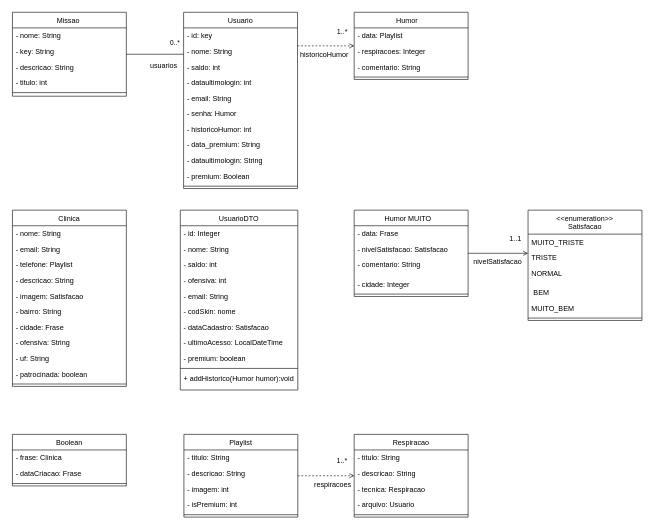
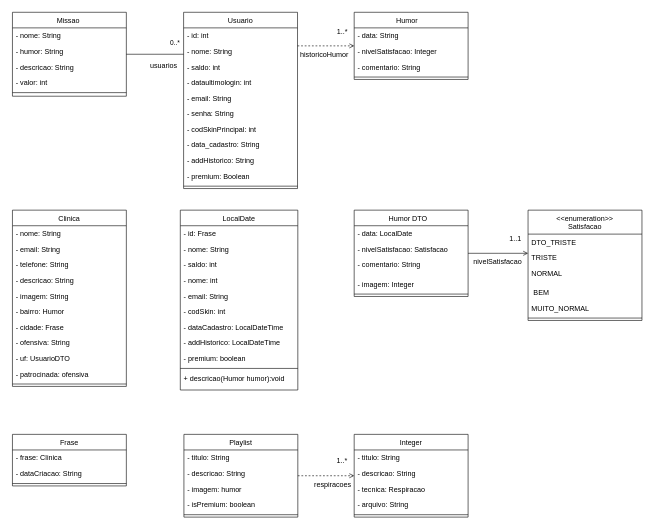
node "- id: key": label "- id: key" -> "- id: int"
node "- data: Playlist": label "- data: Playlist" -> "- data: String"
node "- key: String": label "- key: String" -> "- humor: String"
node "- respiracoes: Integer": label "- respiracoes: Integer" -> "- nivelSatisfacao: Integer"
node "- titulo: int": label "- titulo: int" -> "- valor: int"
node "- senha: Humor": label "- senha: Humor" -> "- senha: String"
node "- historicoHumor: int": label "- historicoHumor: int" -> "- codSkinPrincipal: int"
node "- data_premium: String": label "- data_premium: String" -> "- data_cadastro: String"
node "- dataultimologin: String": label "- dataultimologin: String" -> "- addHistorico: String"
node "UsuarioDTO": label "UsuarioDTO" -> "LocalDate"
node "Humor MUITO": label "Humor MUITO" -> "Humor DTO"
node "- id: Integer": label "- id: Integer" -> "- id: Frase"
node "- data: Frase": label "- data: Frase" -> "- data: LocalDate"
node "MUITO_TRISTE": label "MUITO_TRISTE" -> "DTO_TRISTE"
node "- telefone: Playlist": label "- telefone: Playlist" -> "- telefone: String"
node "- ofensiva: int": label "- ofensiva: int" -> "- nome: int"
node "- cidade: Integer": label "- cidade: Integer" -> "- imagem: Integer"
node "- imagem: Satisfacao": label "- imagem: Satisfacao" -> "- imagem: String"
node "MUITO_BEM": label "MUITO_BEM" -> "MUITO_NORMAL"
node "- bairro: String": label "- bairro: String" -> "- bairro: Humor"
node "- codSkin: nome": label "- codSkin: nome" -> "- codSkin: int"
node "- dataCadastro: Satisfacao": label "- dataCadastro: Satisfacao" -> "- dataCadastro: LocalDateTime"
node "- ultimoAcesso: LocalDateTime": label "- ultimoAcesso: LocalDateTime" -> "- addHistorico: LocalDateTime"
node "- uf: String": label "- uf: String" -> "- uf: UsuarioDTO"
node "- patrocinada: boolean": label "- patrocinada: boolean" -> "- patrocinada: ofensiva"
node "+ addHistorico(Humor humor):void": label "+ addHistorico(Humor humor):void" -> "+ descricao(Humor humor):void"
node "Boolean": label "Boolean" -> "Frase"
node "Respiracao": label "Respiracao" -> "Integer"
node "- dataCriacao: Frase": label "- dataCriacao: Frase" -> "- dataCriacao: String"
node "- imagem: int": label "- imagem: int" -> "- imagem: humor"
node "- isPremium: int": label "- isPremium: int" -> "- isPremium: boolean"
node "- arquivo: Usuario": label "- arquivo: Usuario" -> "- arquivo: String"
